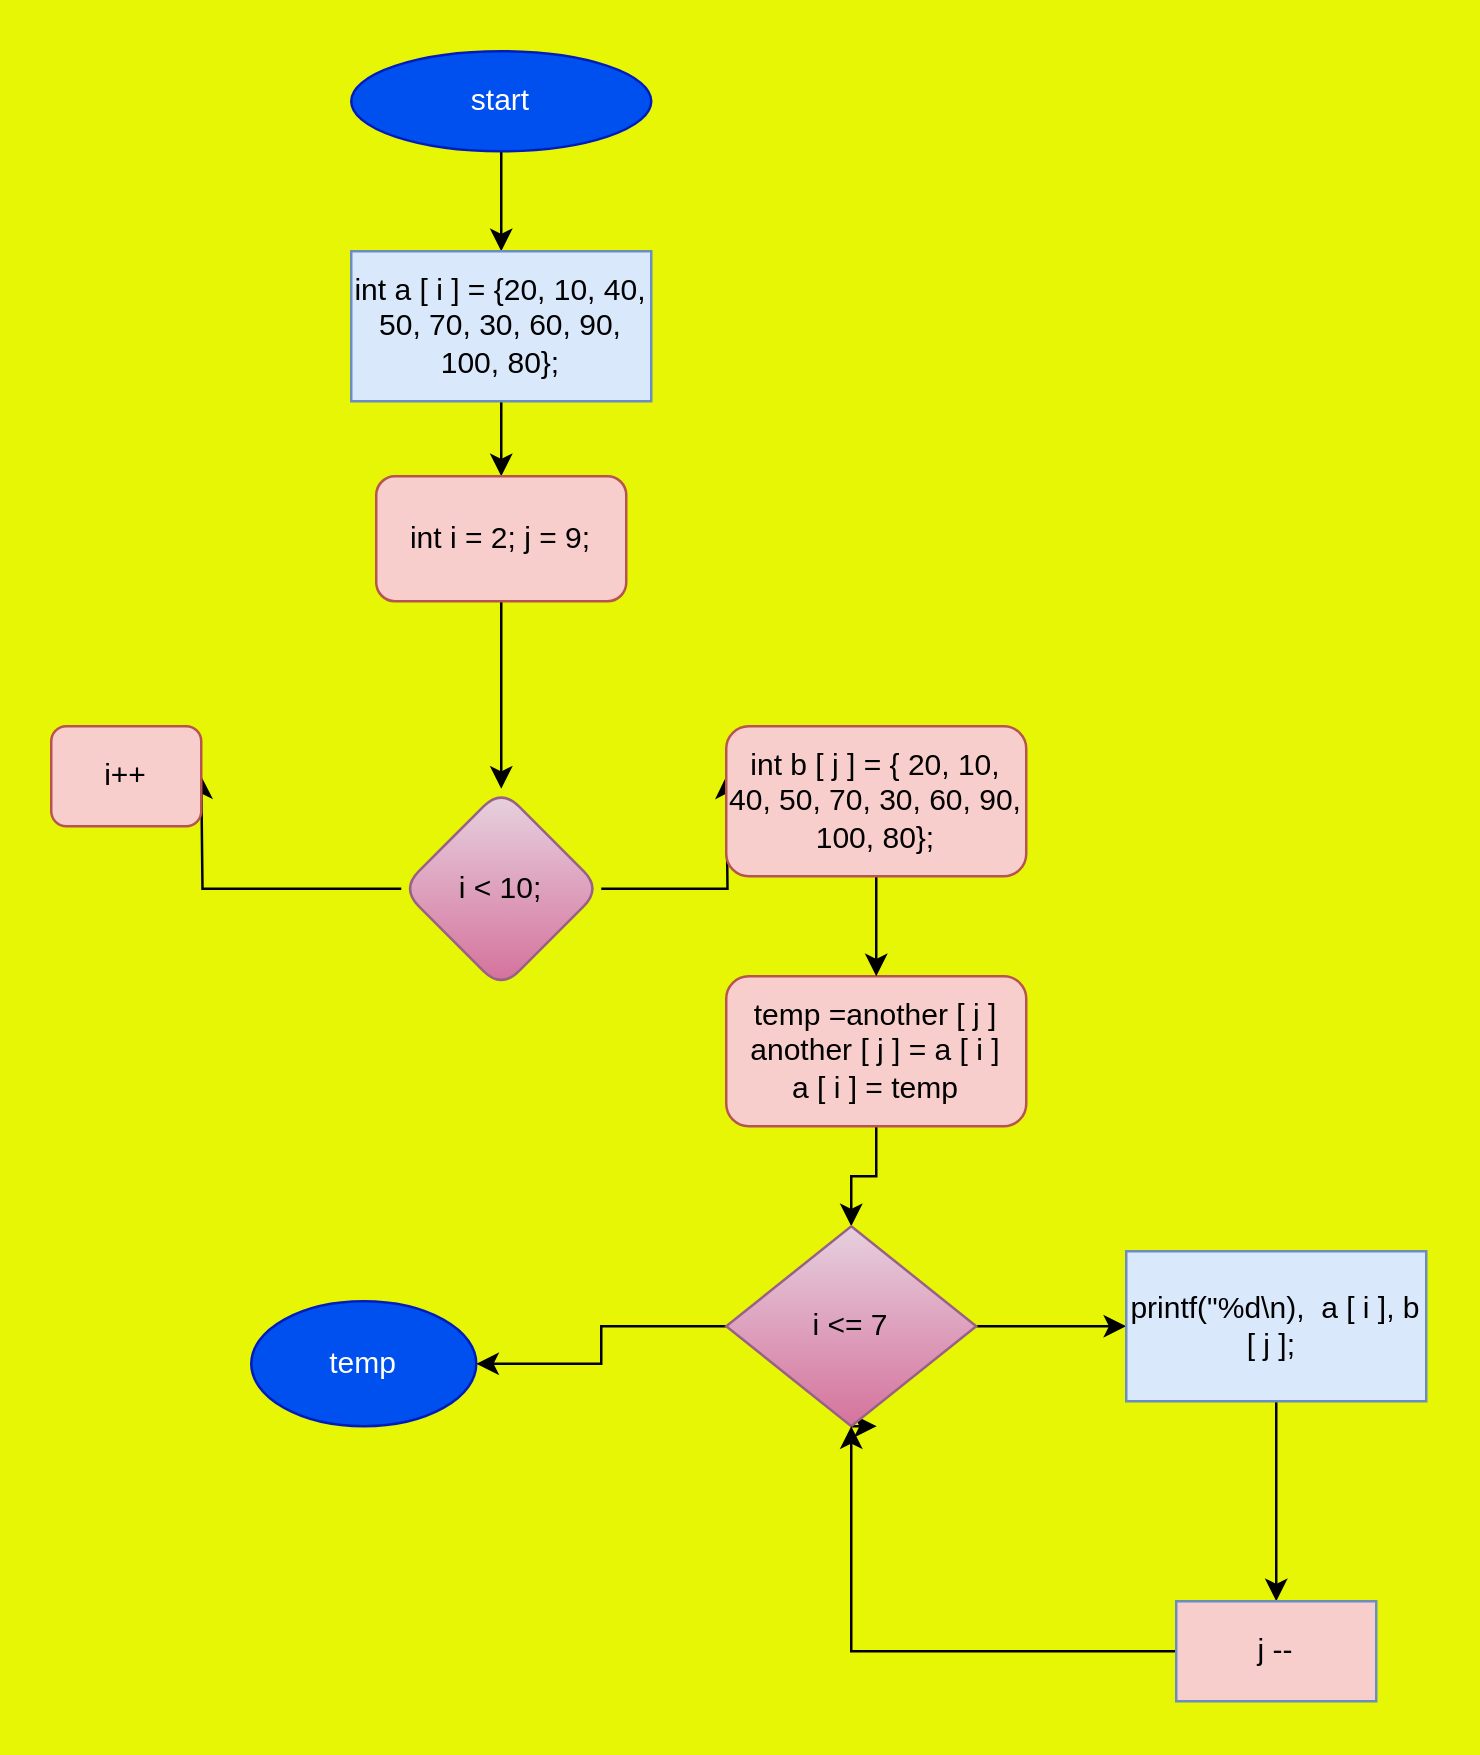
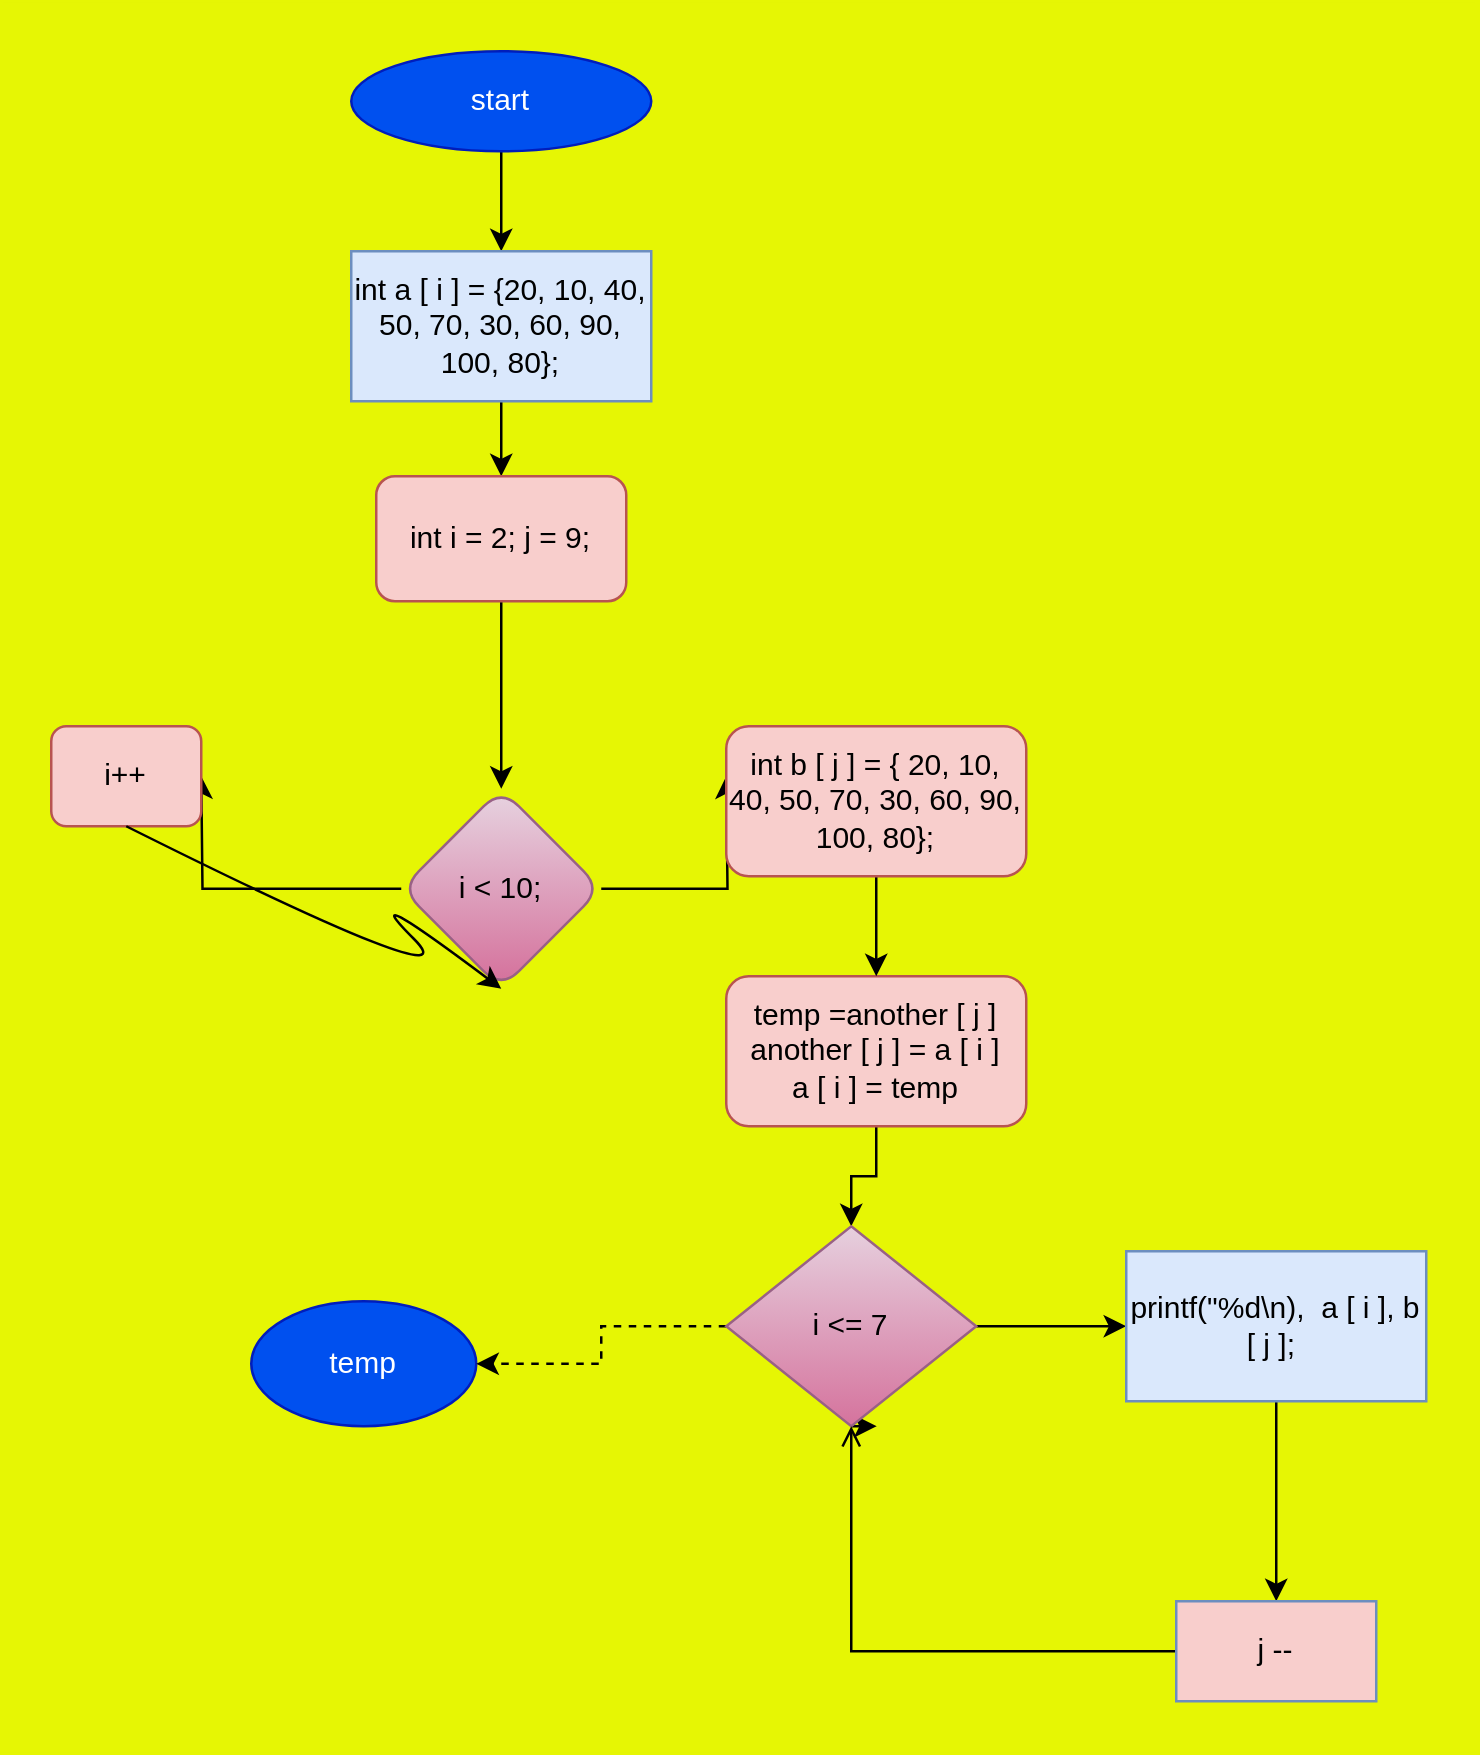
edge "i++" -> "i < 10;": added
edge "i <= 7" -> "temp": style solid -> dashed
edge "j --" -> "i <= 7": arrowhead classic -> open
